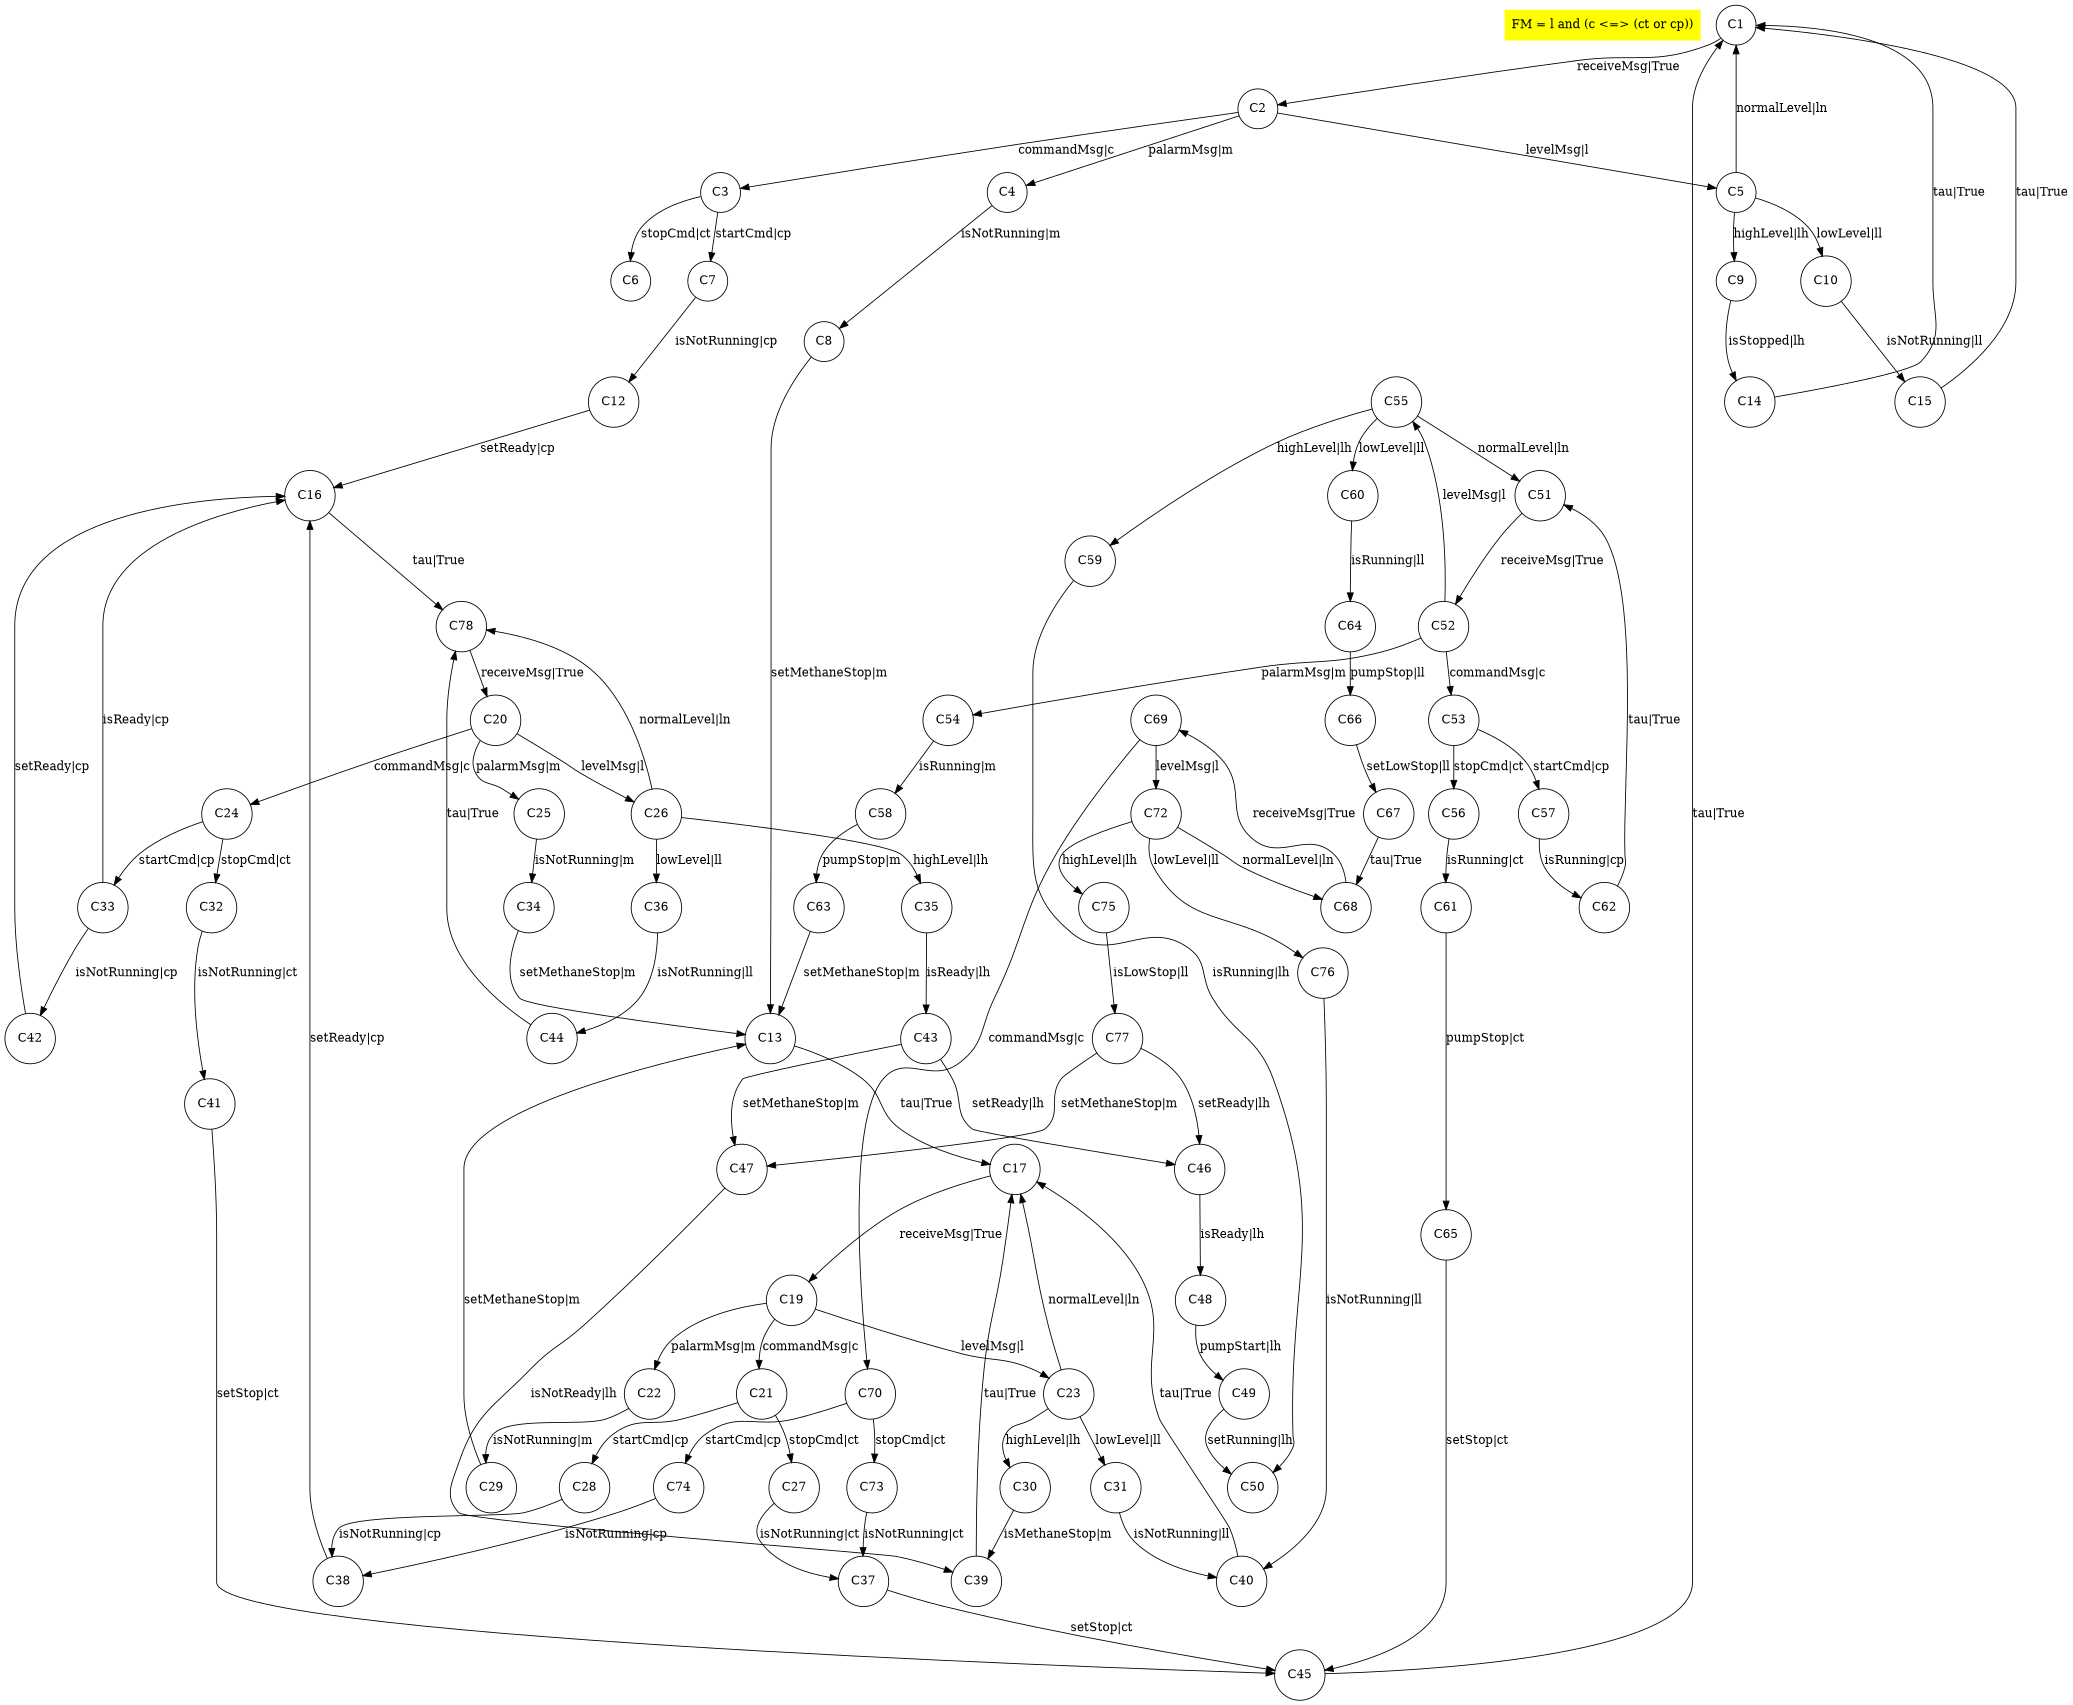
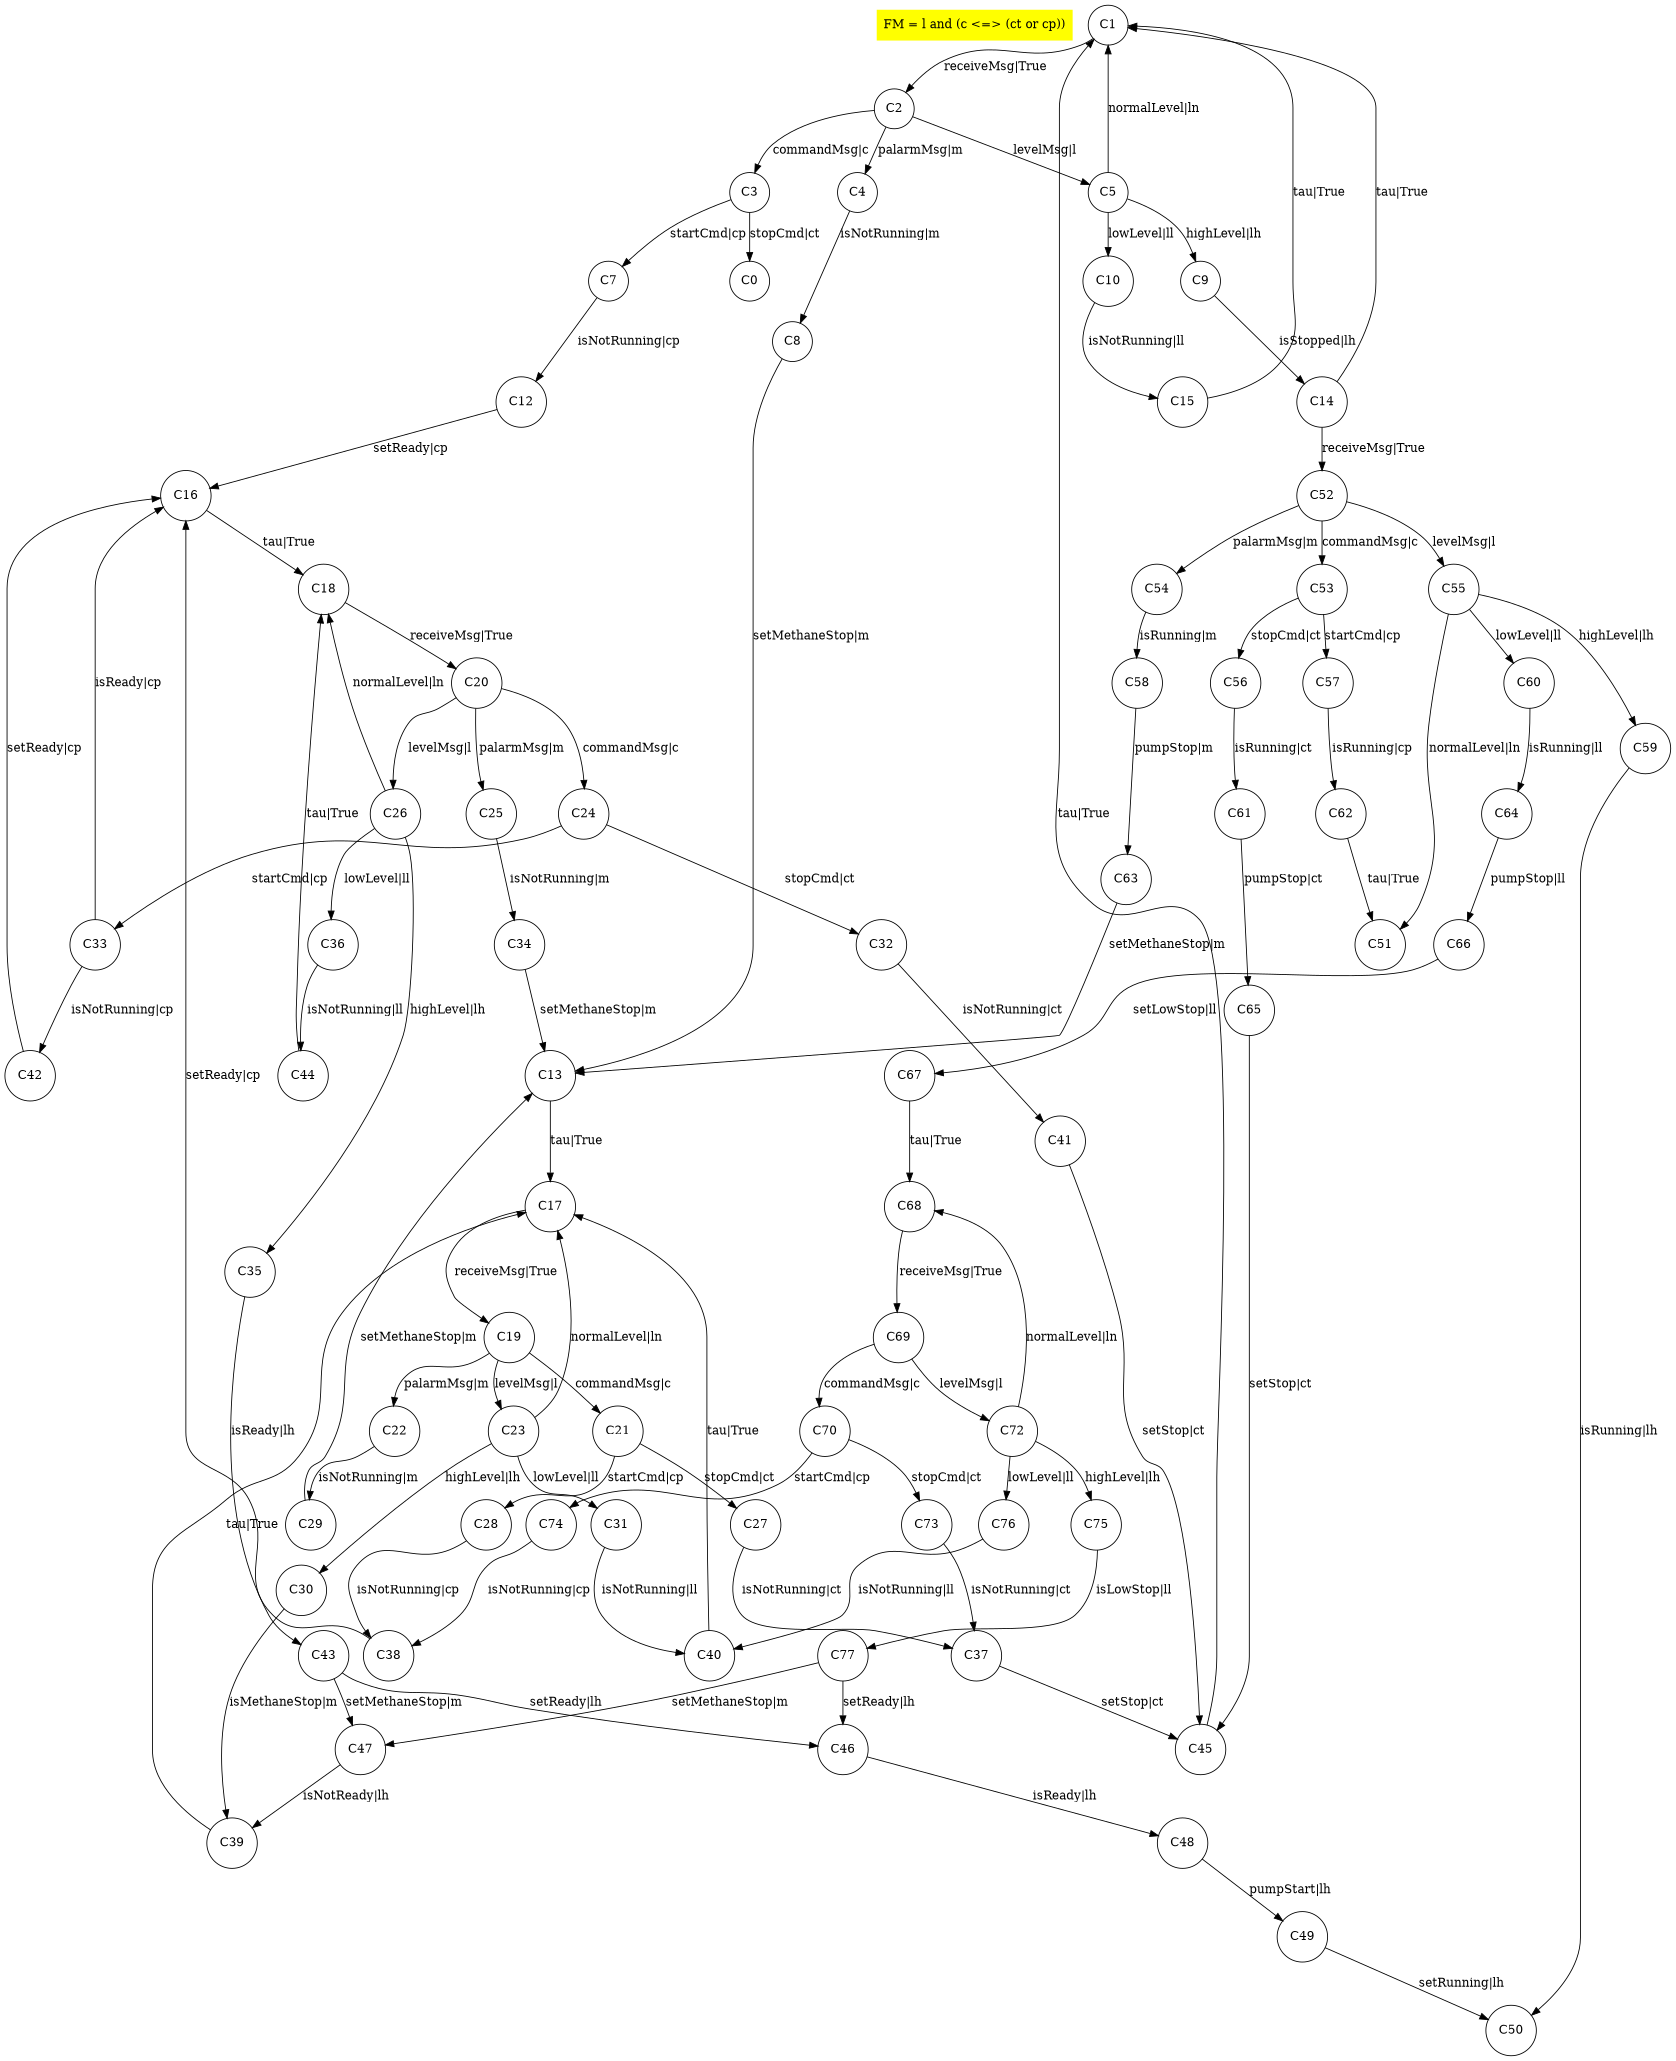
node "C6": label "C6" -> "C0"
edge "C51" -> "C52": now "C14" -> "C52"
node "C78": label "C78" -> "C18"
